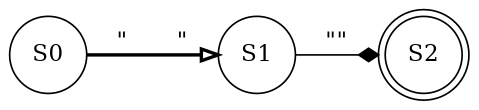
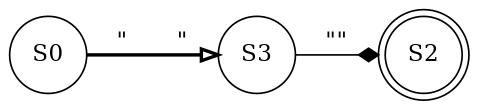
node "S1": label "S1" -> "S3"
